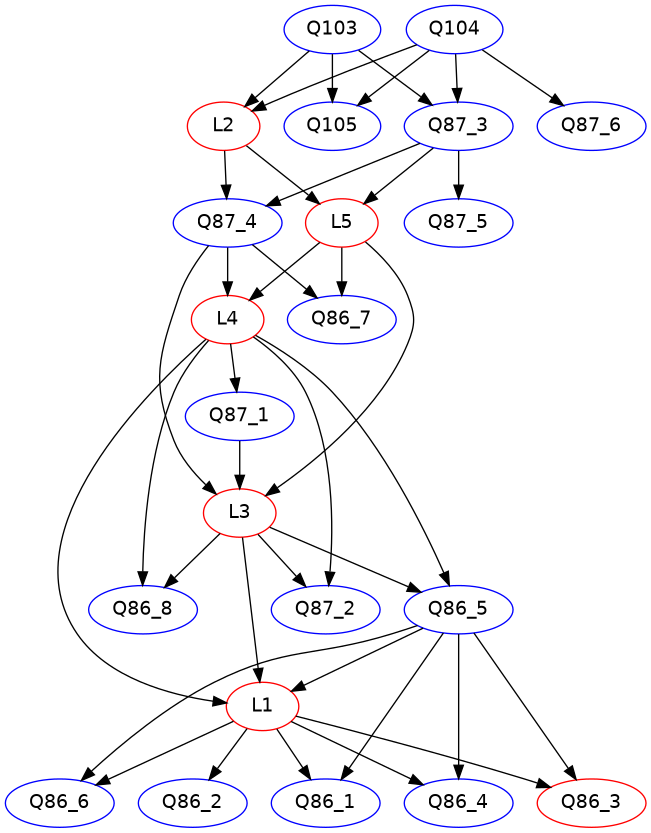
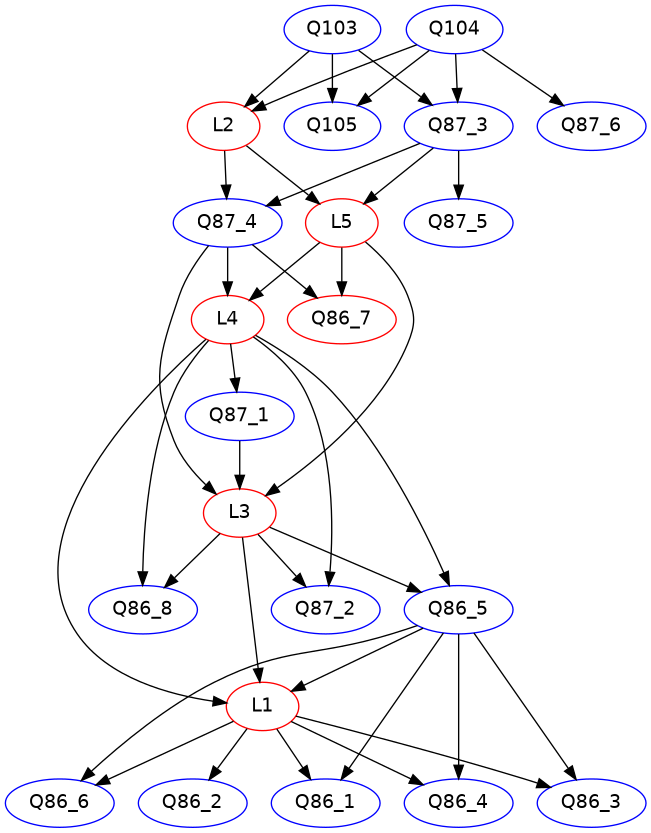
node "Q86_7": color blue -> red
node "Q86_3": color red -> blue
